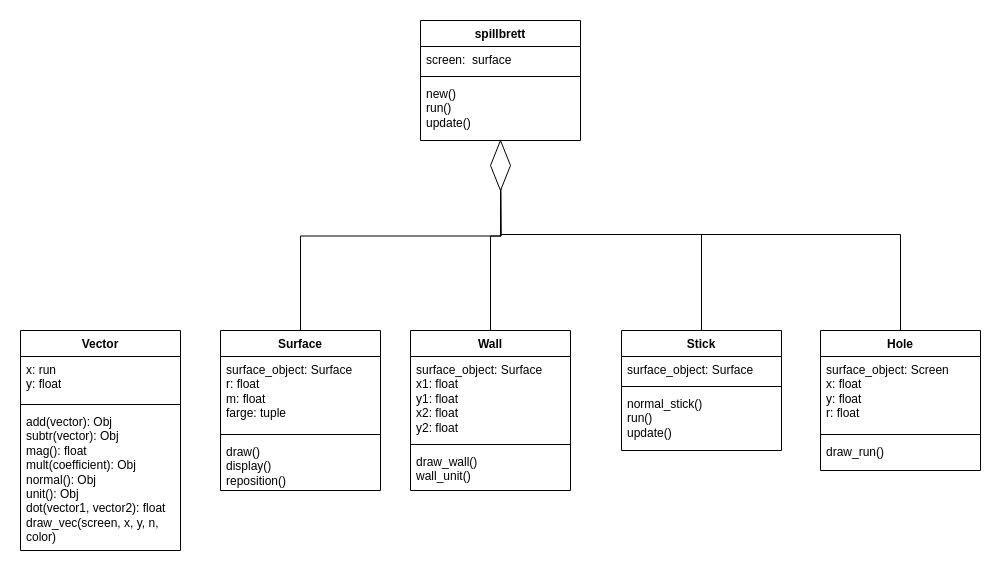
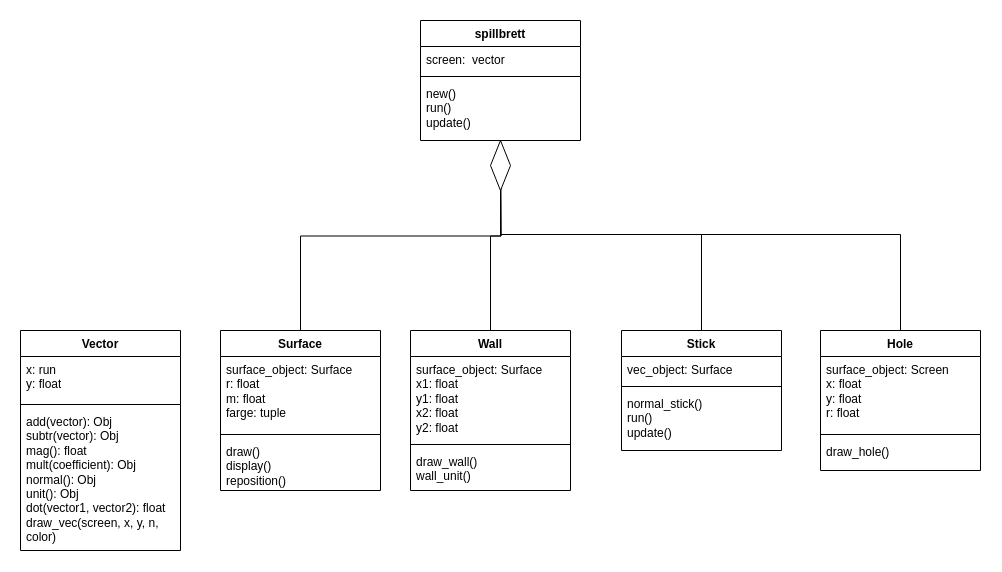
node "screen: surface": label "screen: surface" -> "screen: vector"
node "surface_object: Surface": label "surface_object: Surface" -> "vec_object: Surface"
node "draw_run()": label "draw_run()" -> "draw_hole()"
